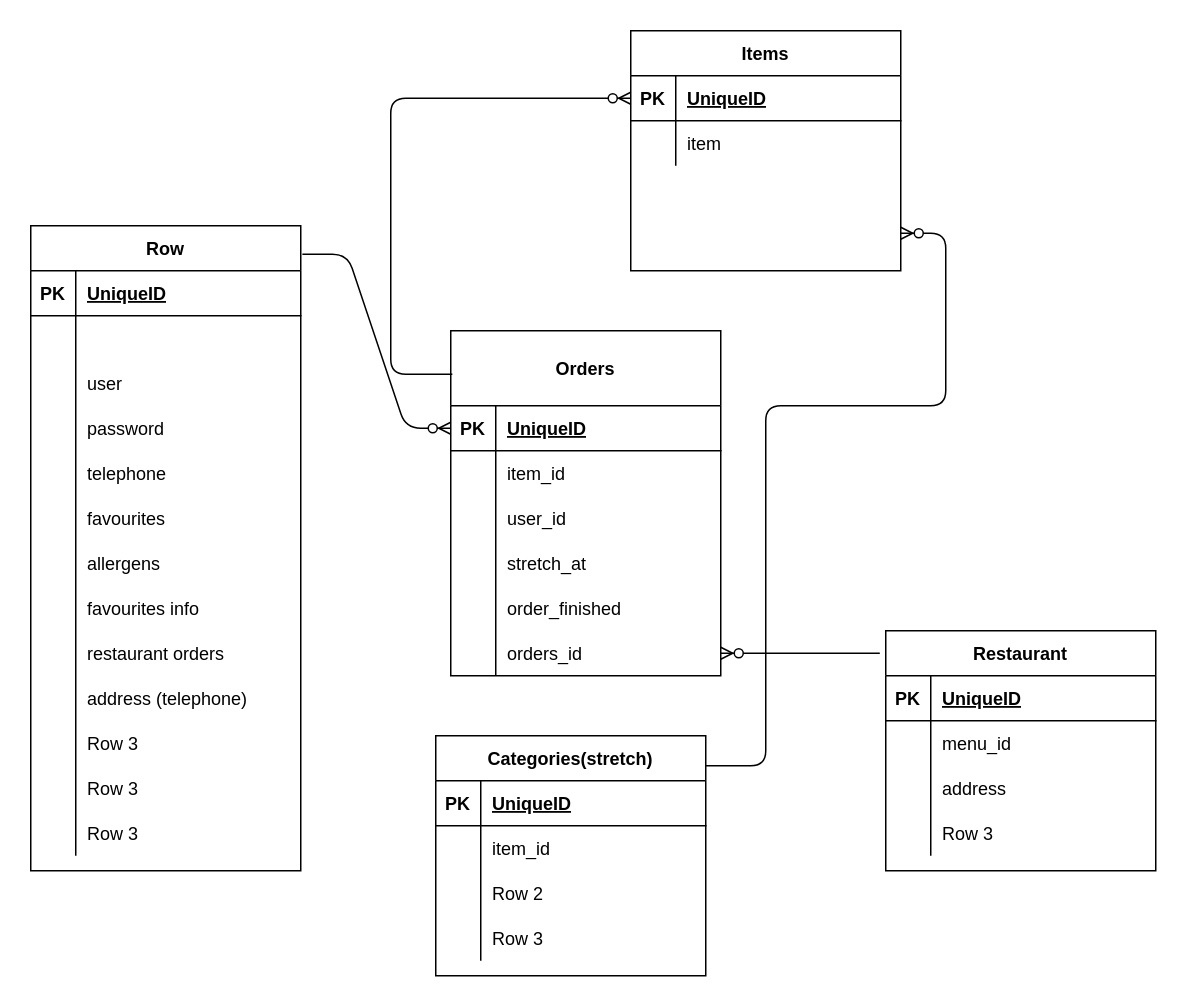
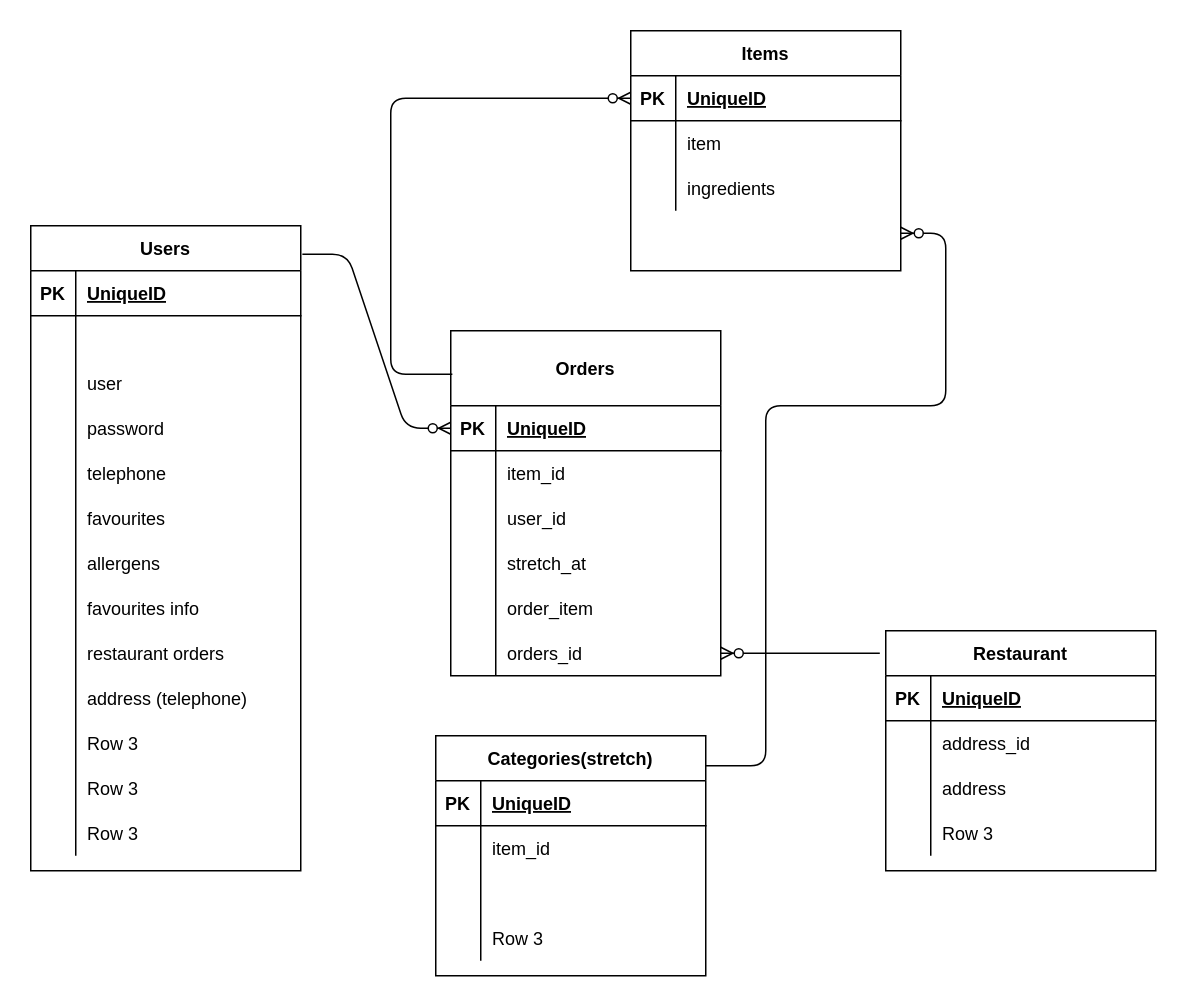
node "ingredients": added
node "Row": label "Row" -> "Users"
node "order_finished": label "order_finished" -> "order_item"
node "menu_id": label "menu_id" -> "address_id"
node "Row 2": removed
